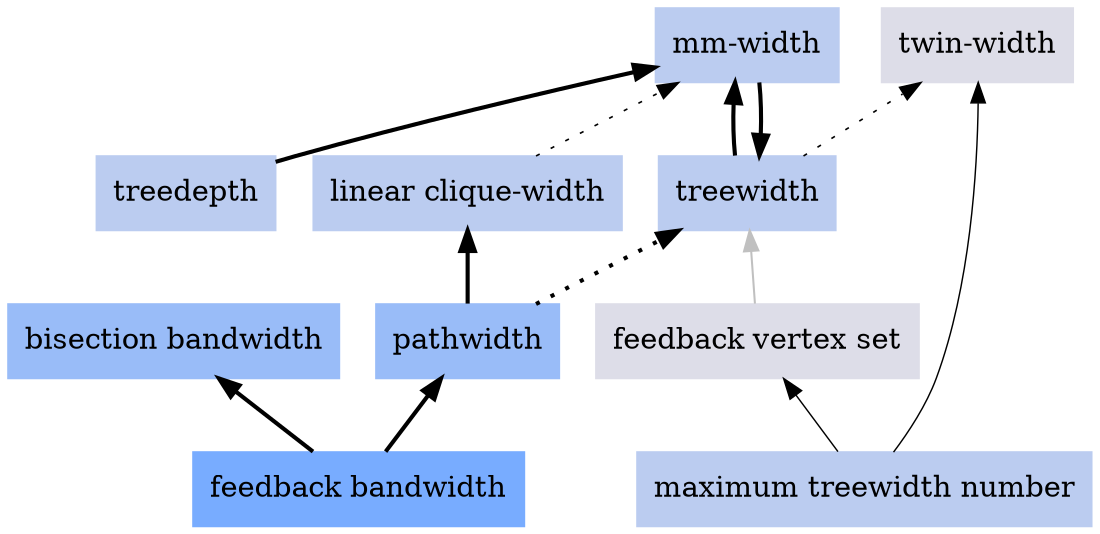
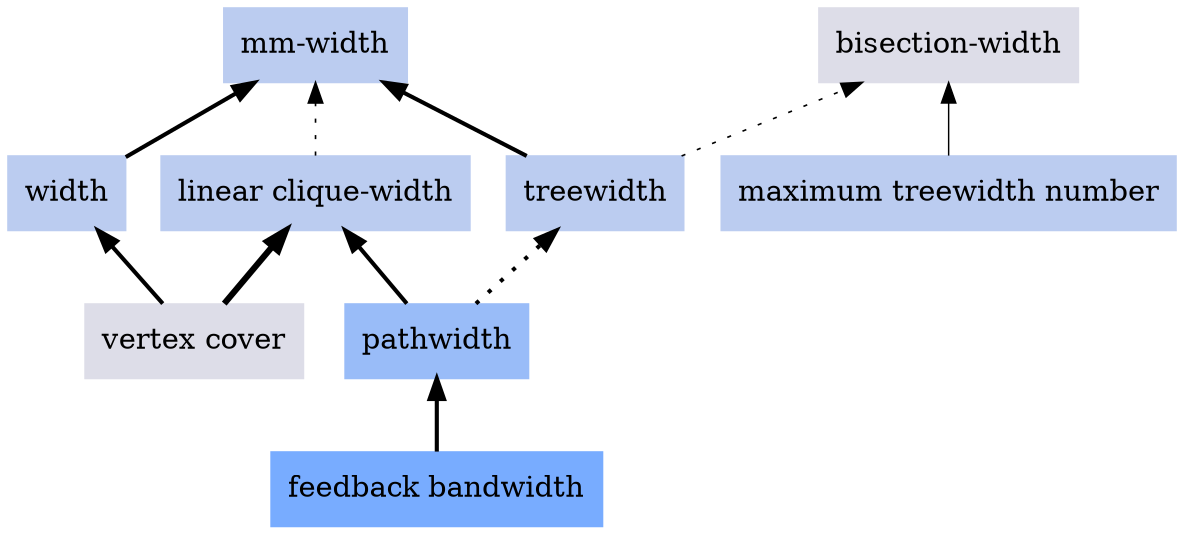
node "twin-width": label "twin-width" -> "bisection-width"
edge "mm-width" -> "treewidth": removed
node "treedepth": label "treedepth" -> "width"
node "bisection bandwidth": removed
node "vertex cover": added
node "feedback vertex set": removed
